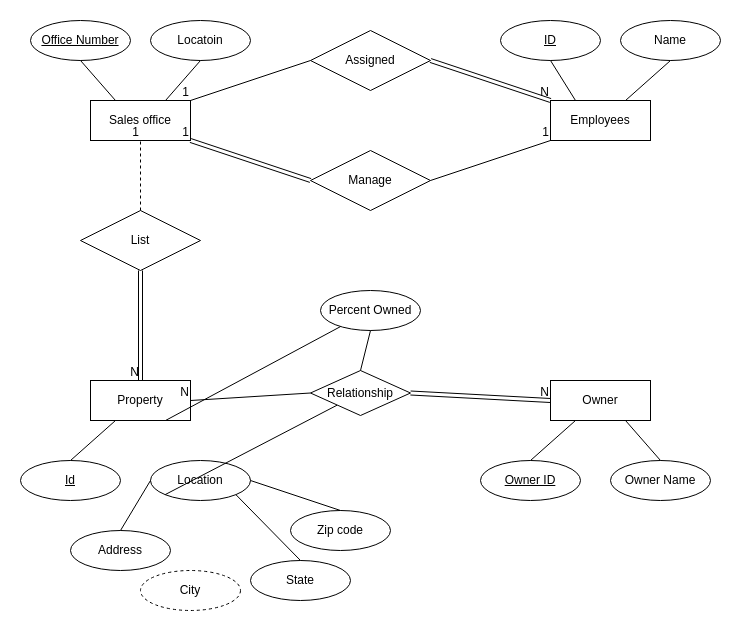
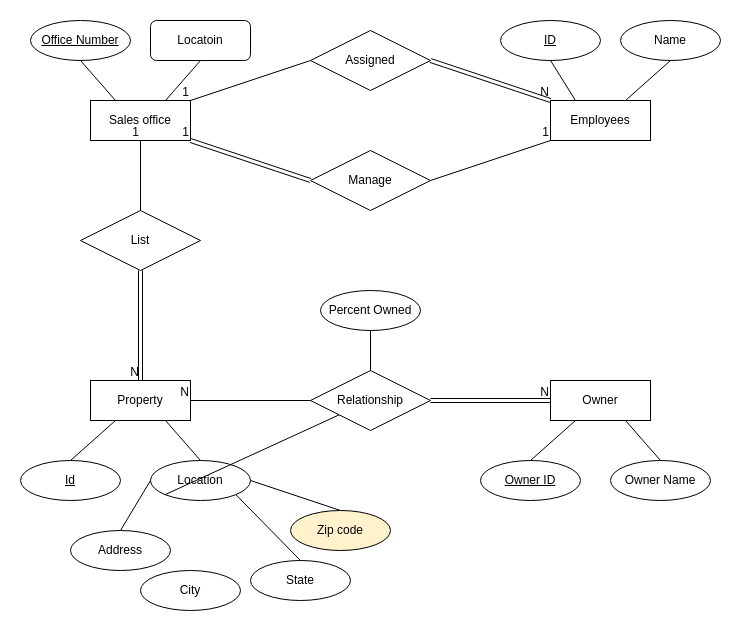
node "Locatoin": shape ellipse -> rounded rectangle
edge "Sales office" -- "List": style dashed -> solid
edge "Percent Owned" -- "Property": now "Location" -- "Property"
node "Relationship": size 100x45 -> 120x60
node "Zip code": fillcolor #ffffff -> #fff2cc
node "City": style dashed -> solid
